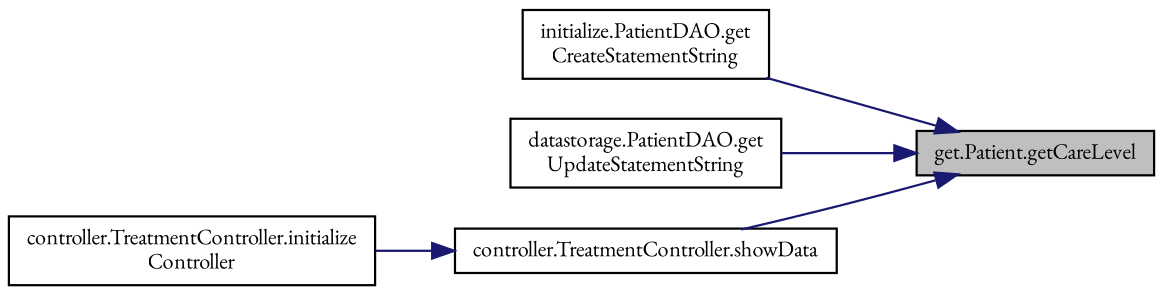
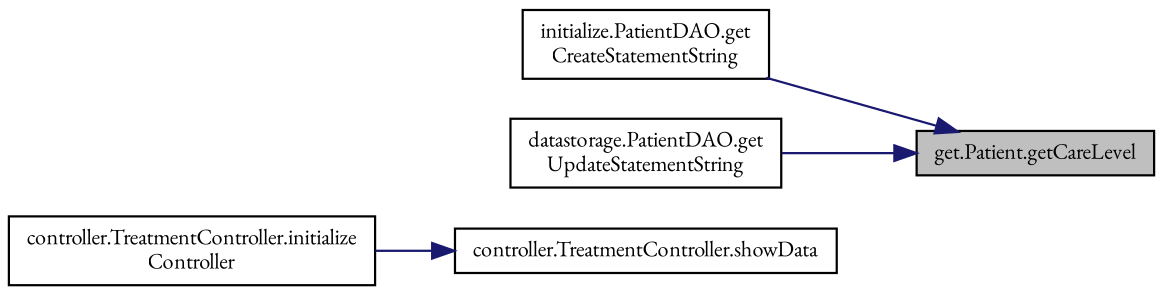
edge "controller.TreatmentController.showData" -> "get.Patient.getCareLevel": removed
